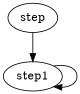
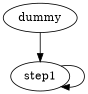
node "step": label "step" -> "dummy"
